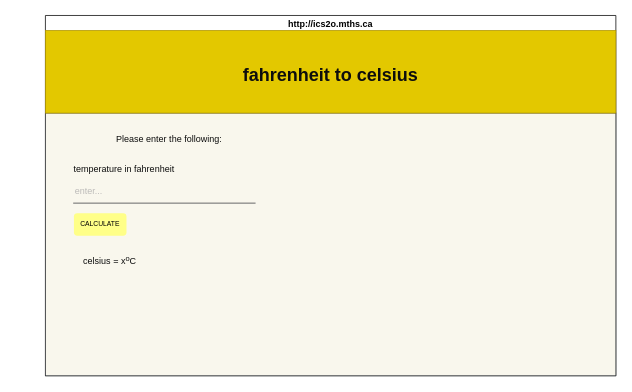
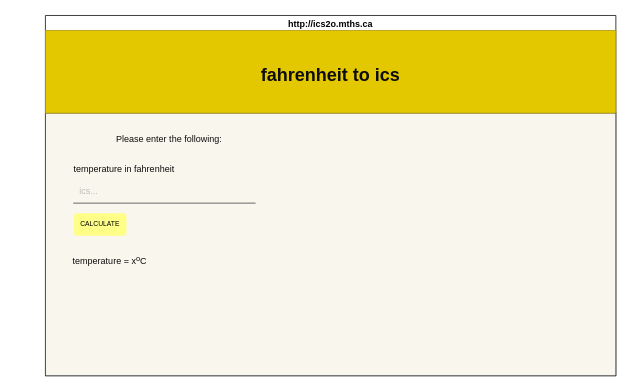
node "fahrenheit to celsius": label "fahrenheit to celsius" -> "fahrenheit to ics"
node "enter...": label "enter..." -> "ics..."
node "celsius = xoC": label "celsius = xoC" -> "temperature = xoC"
